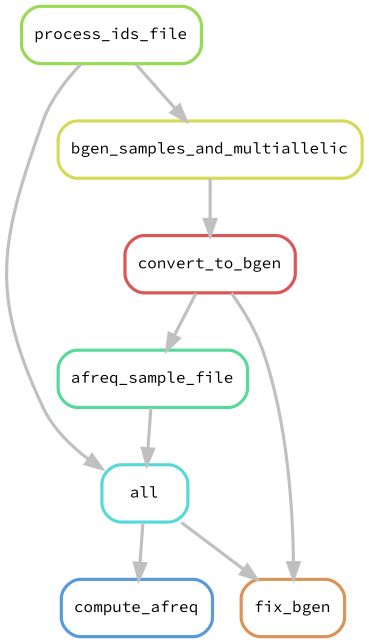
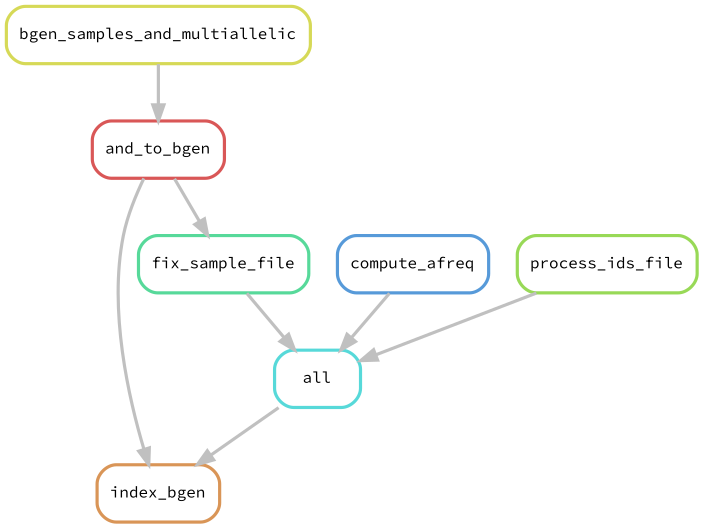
edge "process_ids_file" -> "bgen_samples_and_multiallelic": removed
node "convert_to_bgen": label "convert_to_bgen" -> "and_to_bgen"
node "afreq_sample_file": label "afreq_sample_file" -> "fix_sample_file"
edge "all" -> "compute_afreq": reversed
node "fix_bgen": label "fix_bgen" -> "index_bgen"
